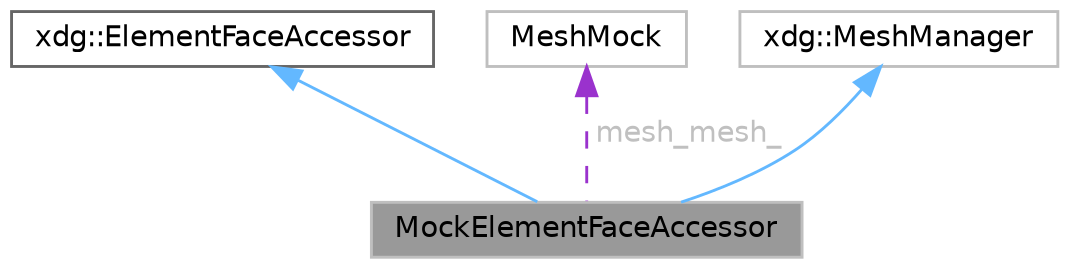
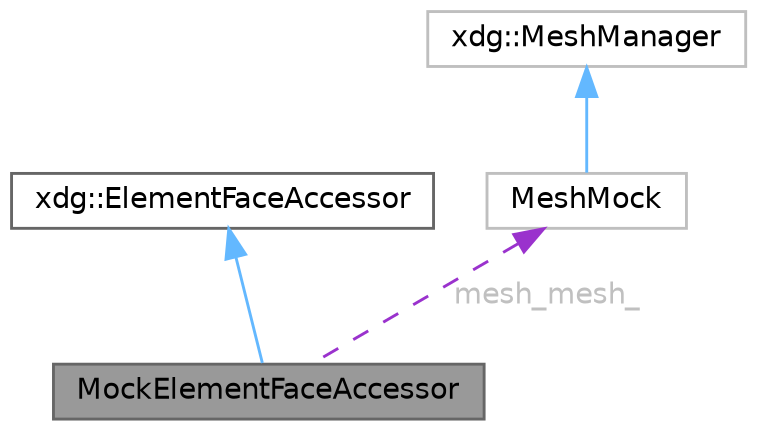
edge "MockElementFaceAccessor" -> "xdg::MeshManager": now "MeshMock" -> "xdg::MeshManager"
node "MockElementFaceAccessor": color grey75 -> gray40
